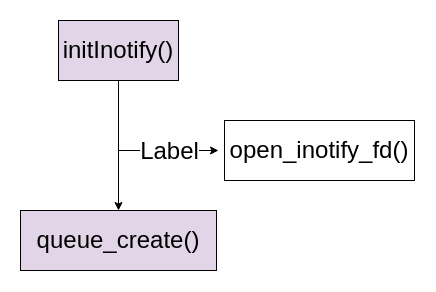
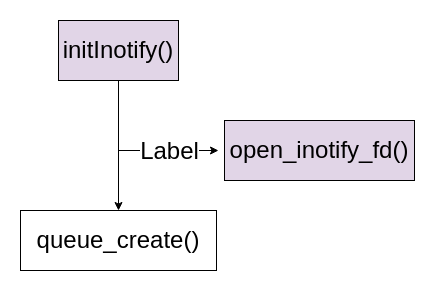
node "open_inotify_fd()": fillcolor #ffffff -> #e1d5e7
node "queue_create()": fillcolor #e1d5e7 -> #ffffff
